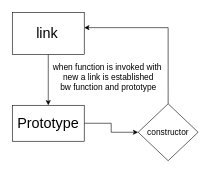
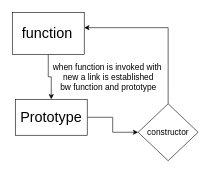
node "link": label "link" -> "function"
node "Prototype": moved (48, 123) -> (51, 117)
